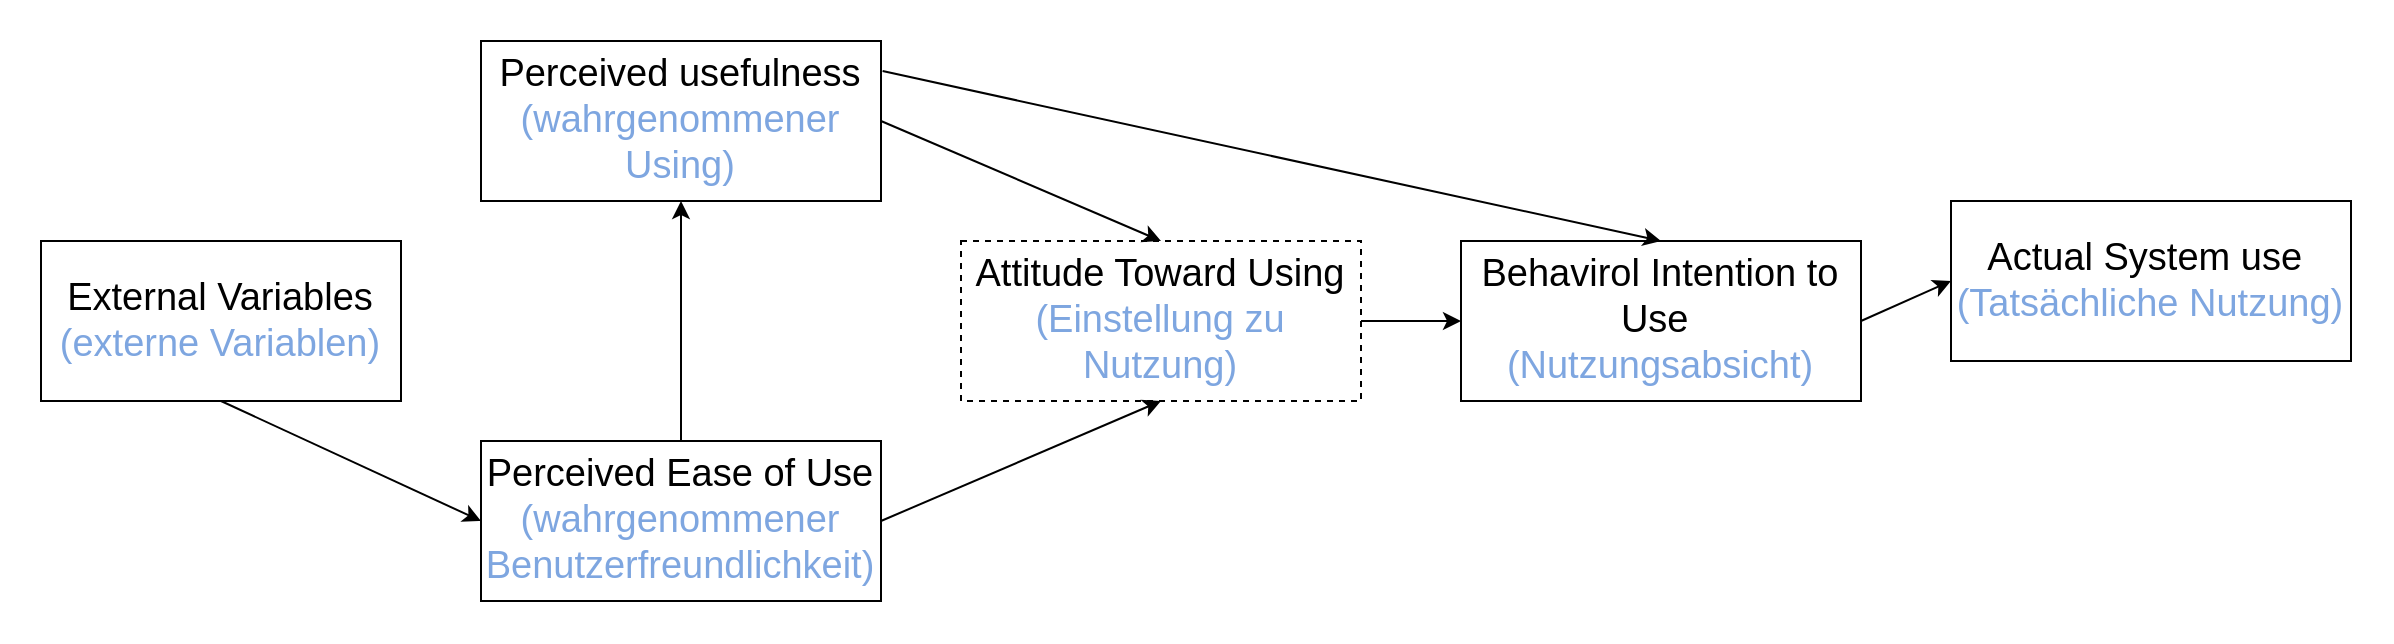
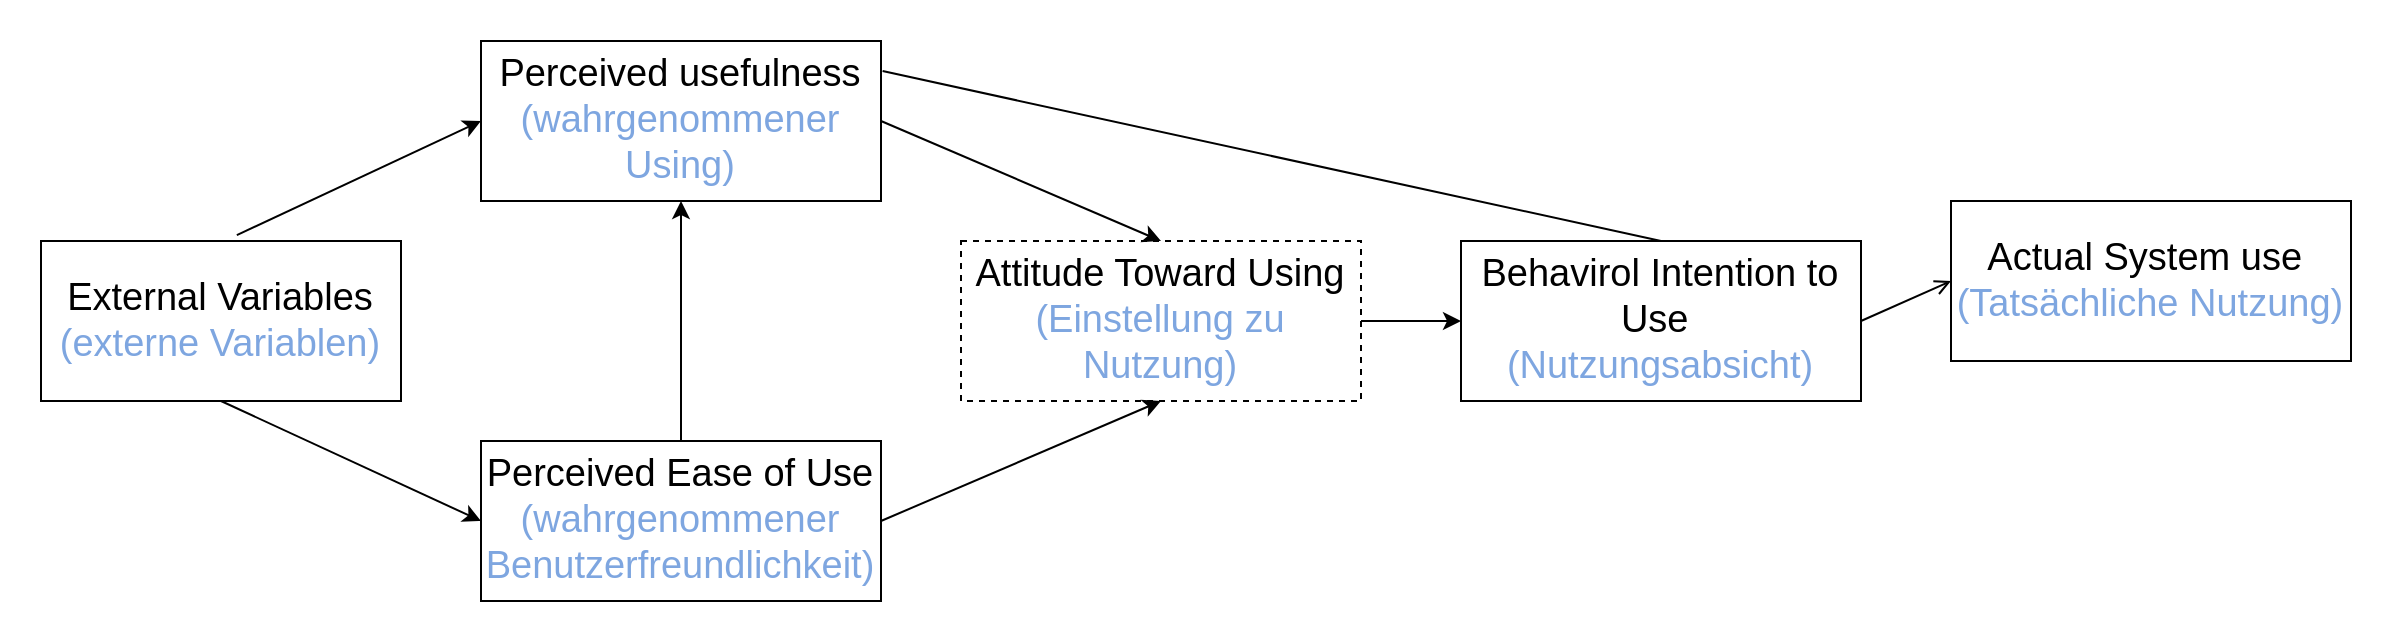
edge "External Variables (externe Variablen)" -> "Perceived usefulness (wahrgenommener Using)": added
edge "Perceived usefulness (wahrgenommener Using)" -> "Behavirol Intention to Use (Nutzungsabsicht)": arrowhead classic -> none
edge "Behavirol Intention to Use (Nutzungsabsicht)" -> "Actual System use (Tatsächliche Nutzung)": arrowhead classic -> open
